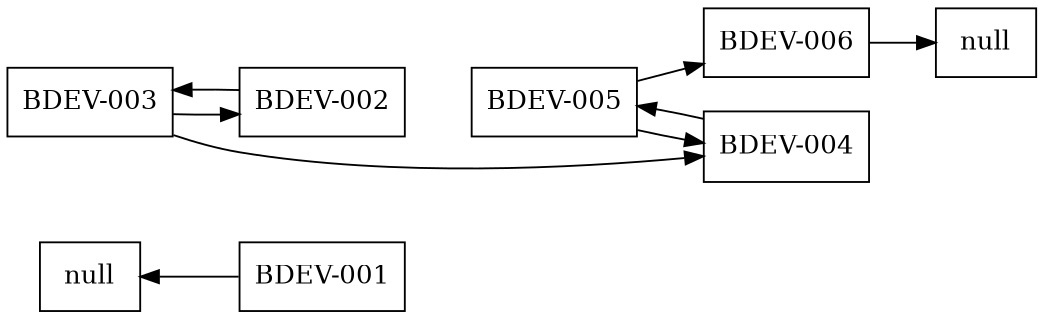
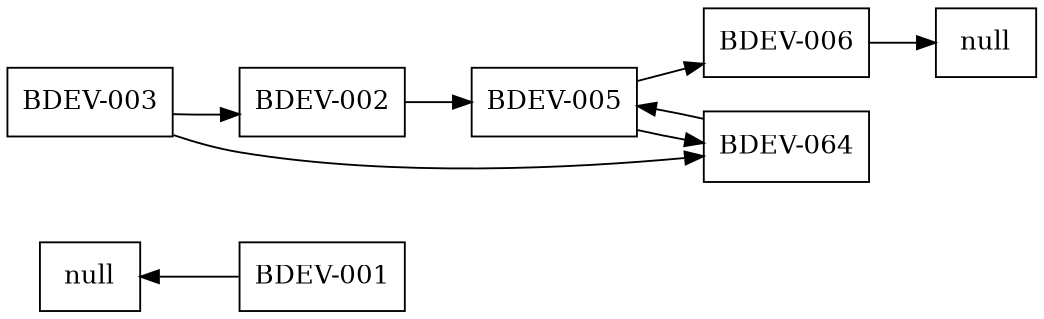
edge "BDEV-002" -> "BDEV-003": now "BDEV-002" -> "BDEV-005"
node "BDEV-004": label "BDEV-004" -> "BDEV-064"
